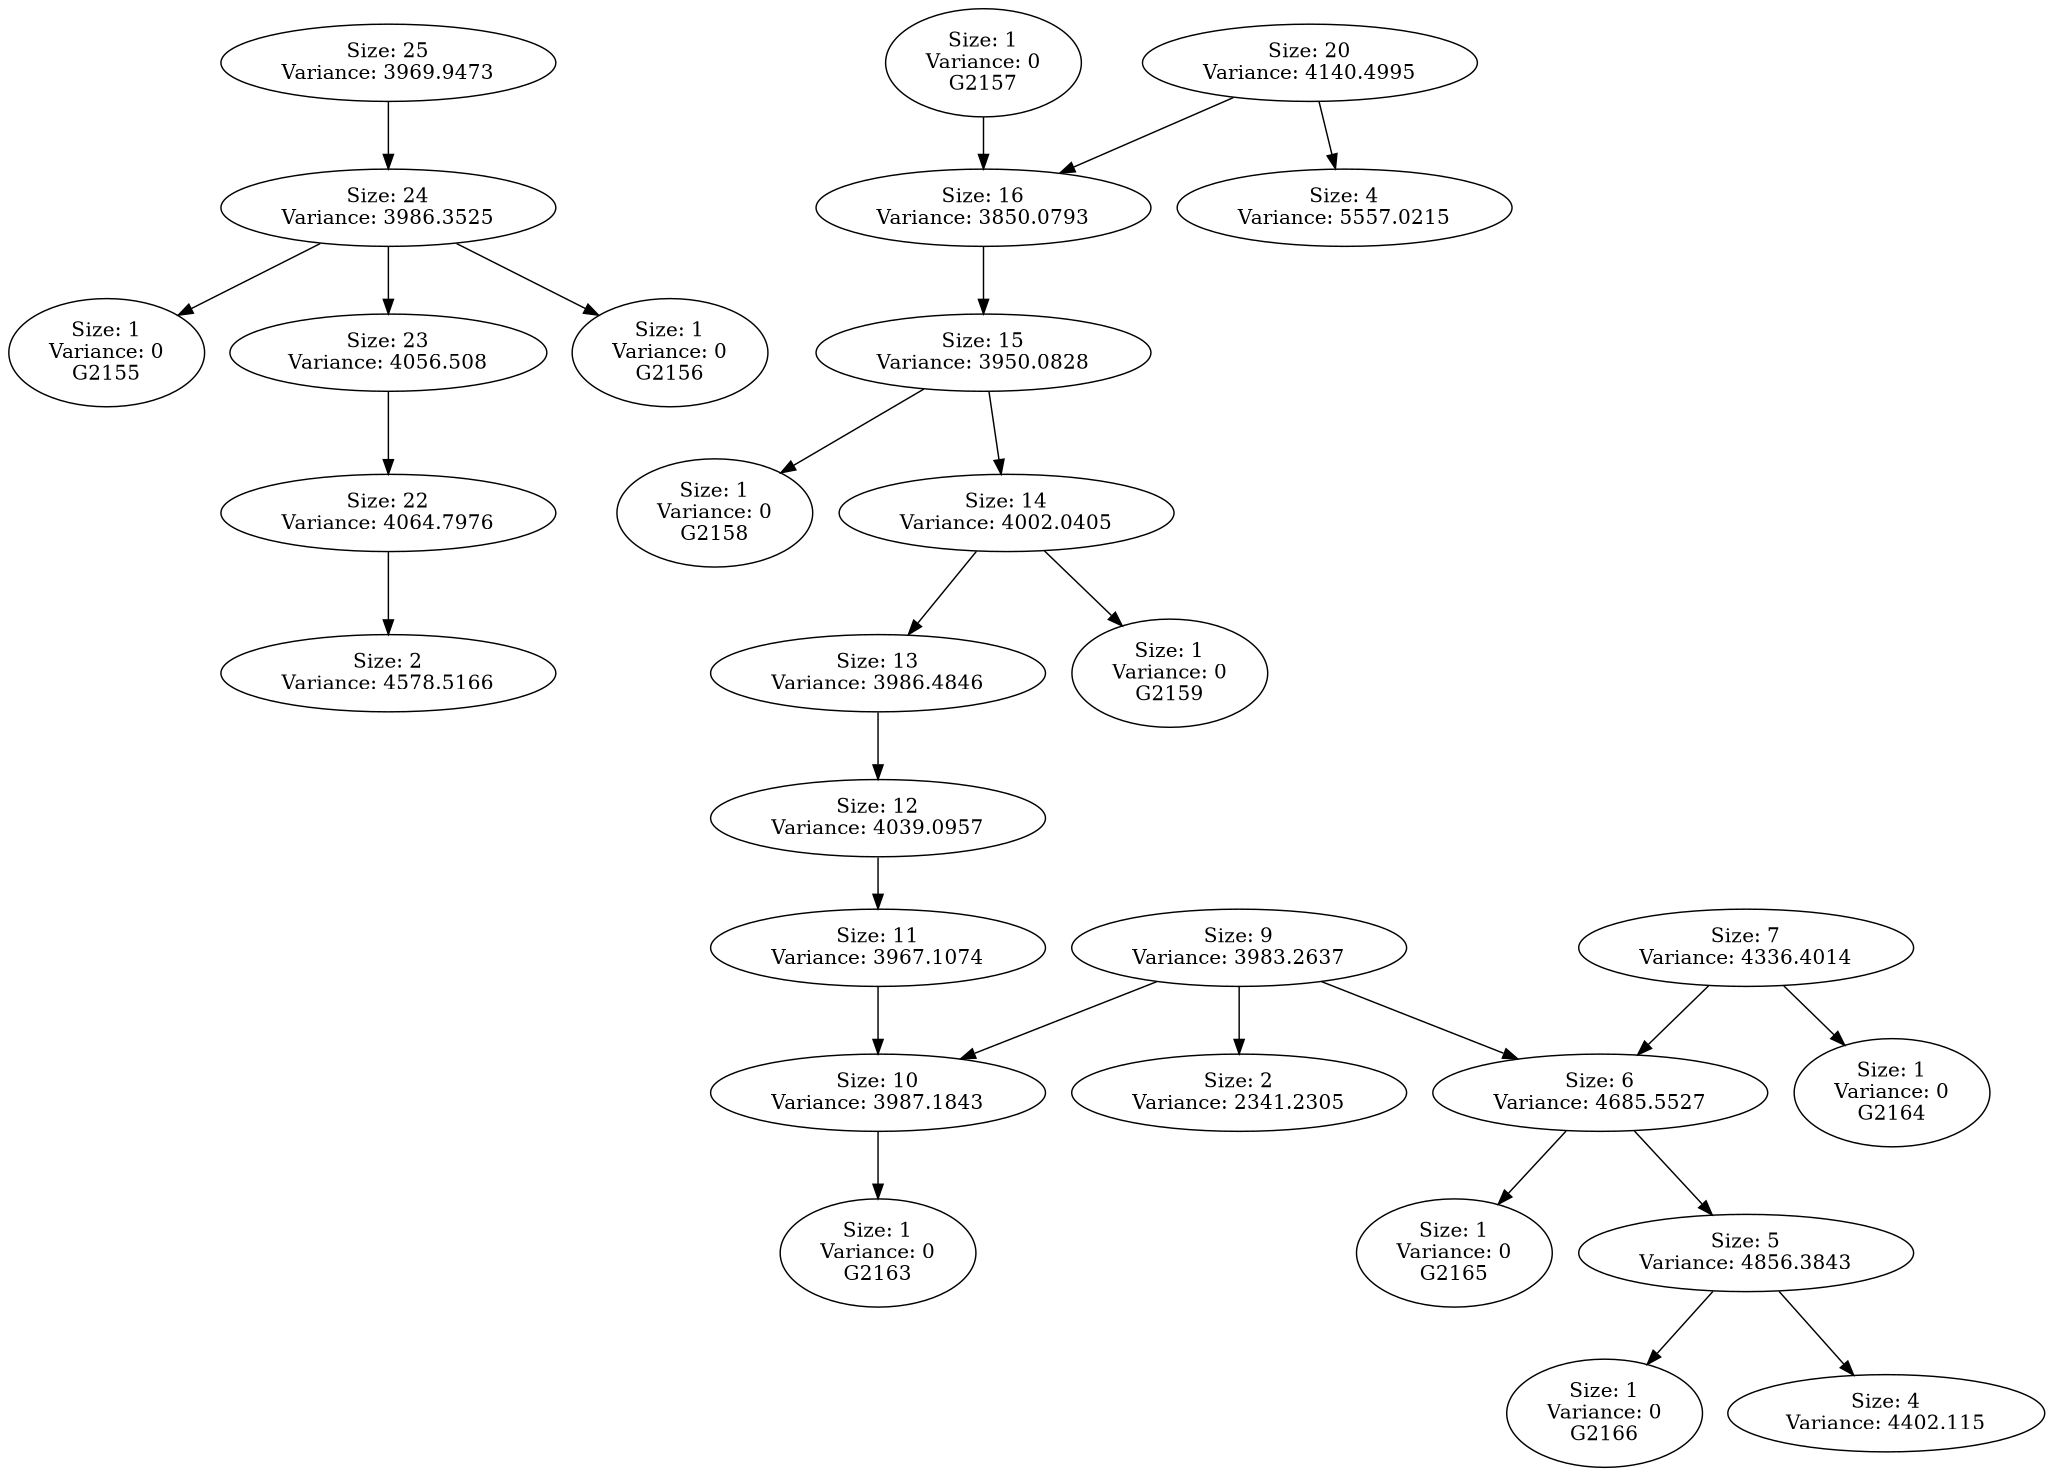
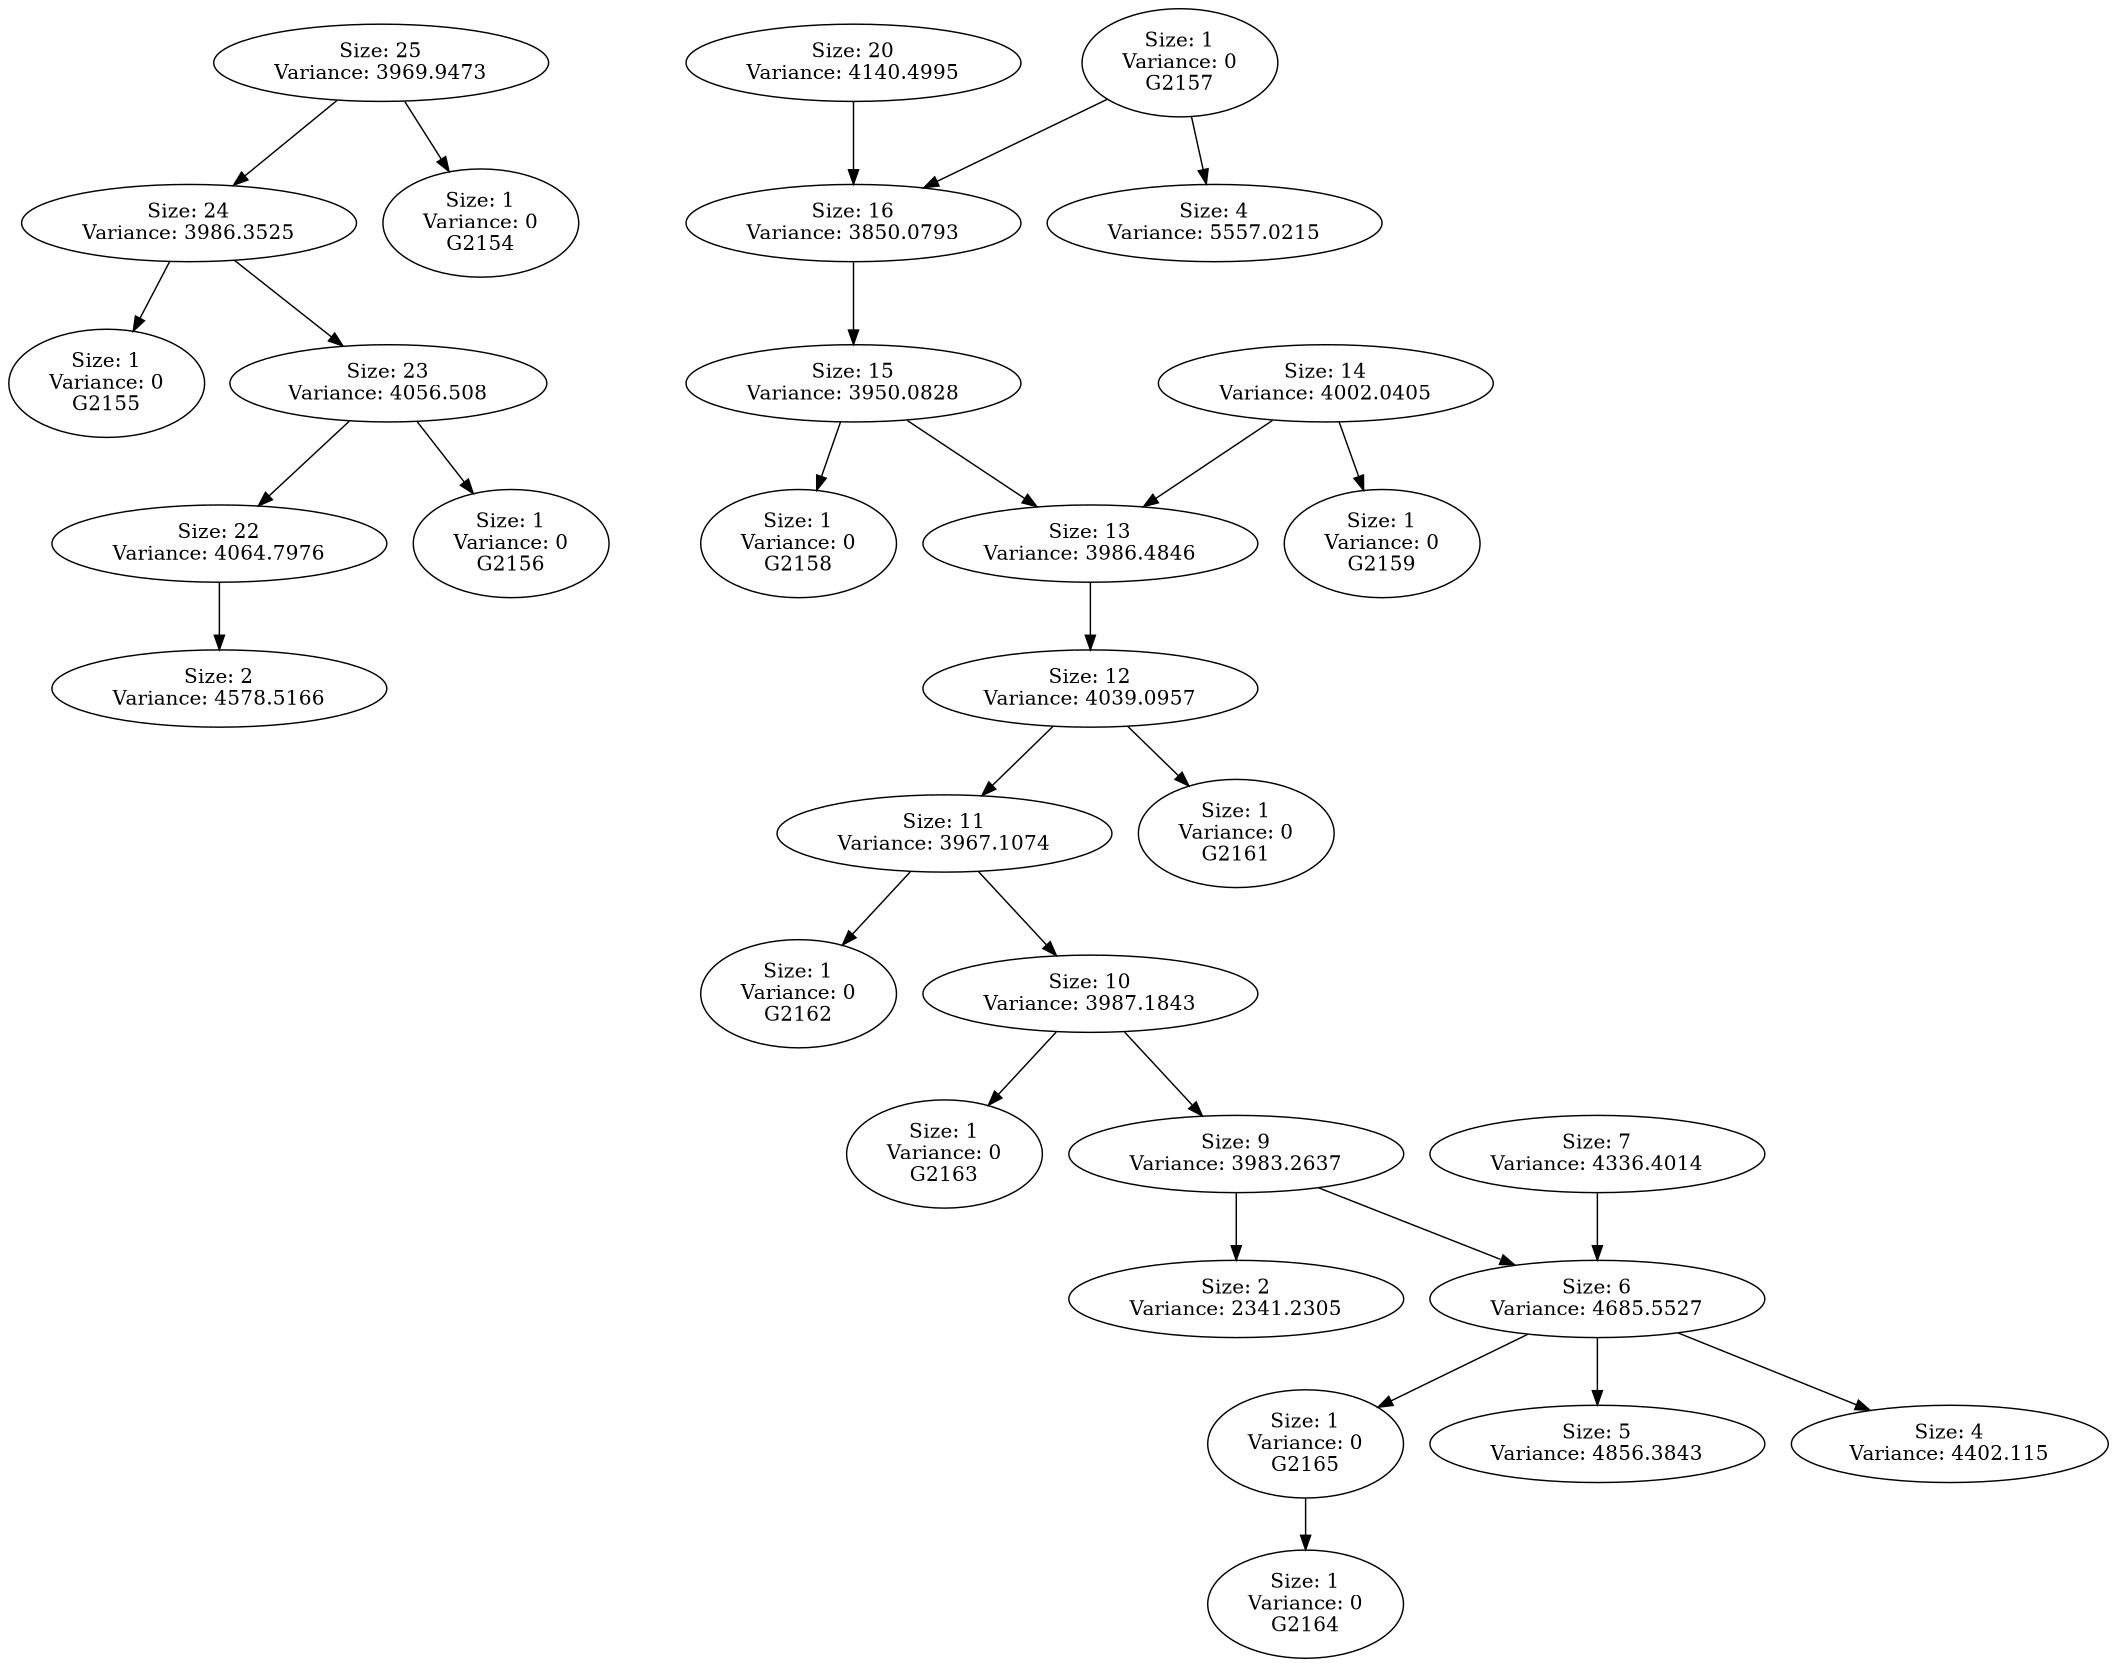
edge "Size: 20 Variance: 4140.4995" -> "Size: 4 Variance: 5557.0215": now "Size: 1 Variance: 0 G2157" -> "Size: 4 Variance: 5557.0215"
node "Size: 1 Variance: 0 G2154": added
edge "Size: 24 Variance: 3986.3525" -> "Size: 1 Variance: 0 G2156": now "Size: 23 Variance: 4056.508" -> "Size: 1 Variance: 0 G2156"
edge "Size: 15 Variance: 3950.0828" -> "Size: 14 Variance: 4002.0405": now "Size: 15 Variance: 3950.0828" -> "Size: 13 Variance: 3986.4846"
node "Size: 1 Variance: 0 G2161": added
node "Size: 1 Variance: 0 G2162": added
edge "Size: 7 Variance: 4336.4014" -> "Size: 1 Variance: 0 G2164": now "Size: 1 Variance: 0 G2165" -> "Size: 1 Variance: 0 G2164"
edge "Size: 9 Variance: 3983.2637" -> "Size: 10 Variance: 3987.1843": reversed
edge "Size: 5 Variance: 4856.3843" -> "Size: 4 Variance: 4402.115": now "Size: 6 Variance: 4685.5527" -> "Size: 4 Variance: 4402.115"
node "Size: 1 Variance: 0 G2166": removed
